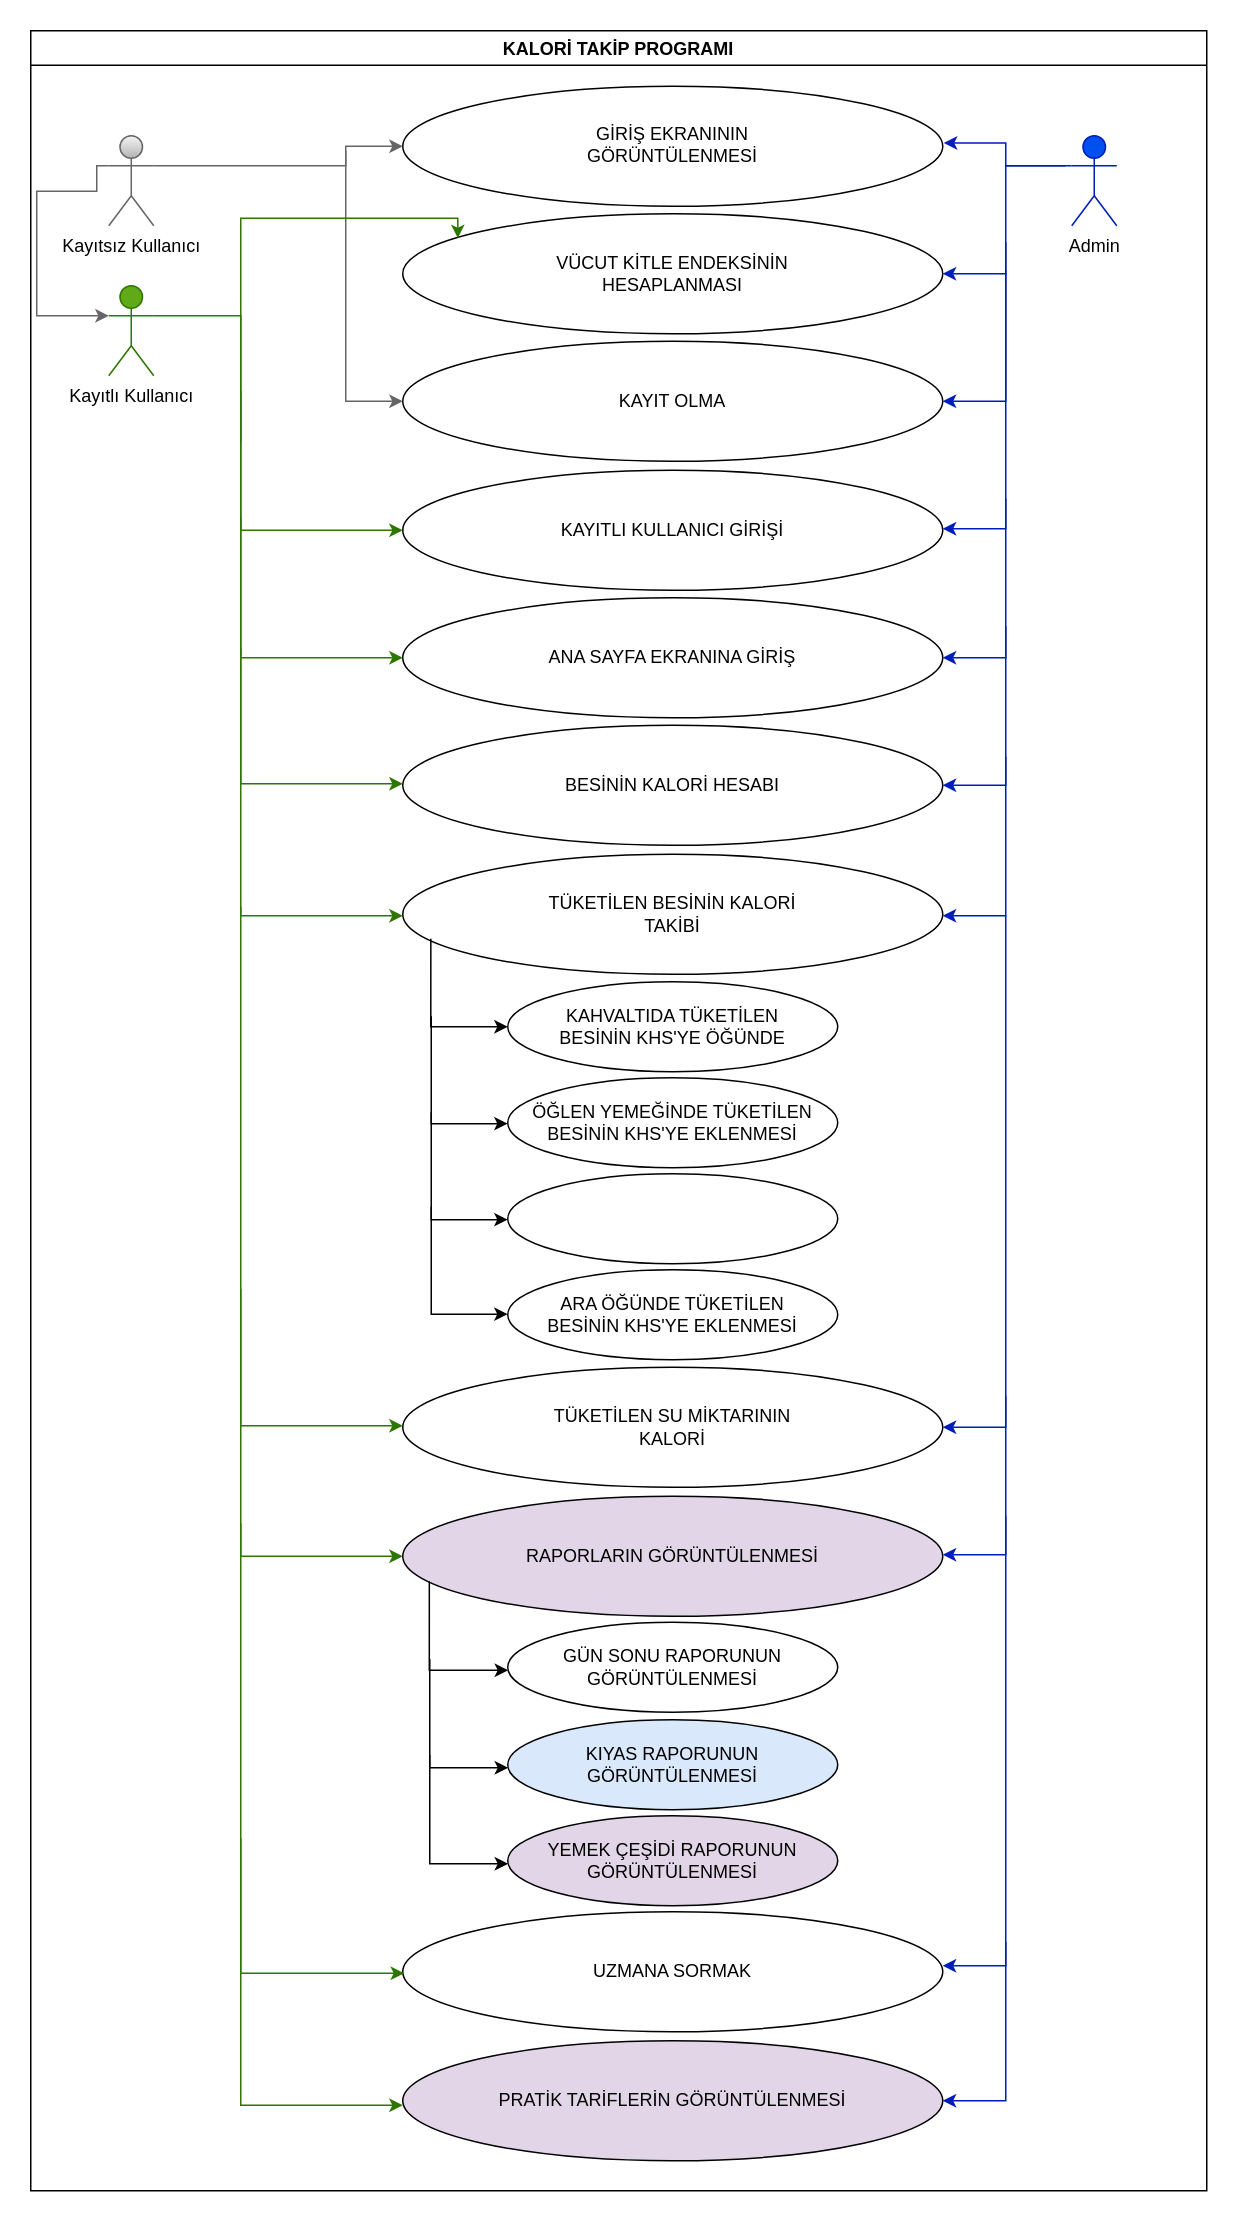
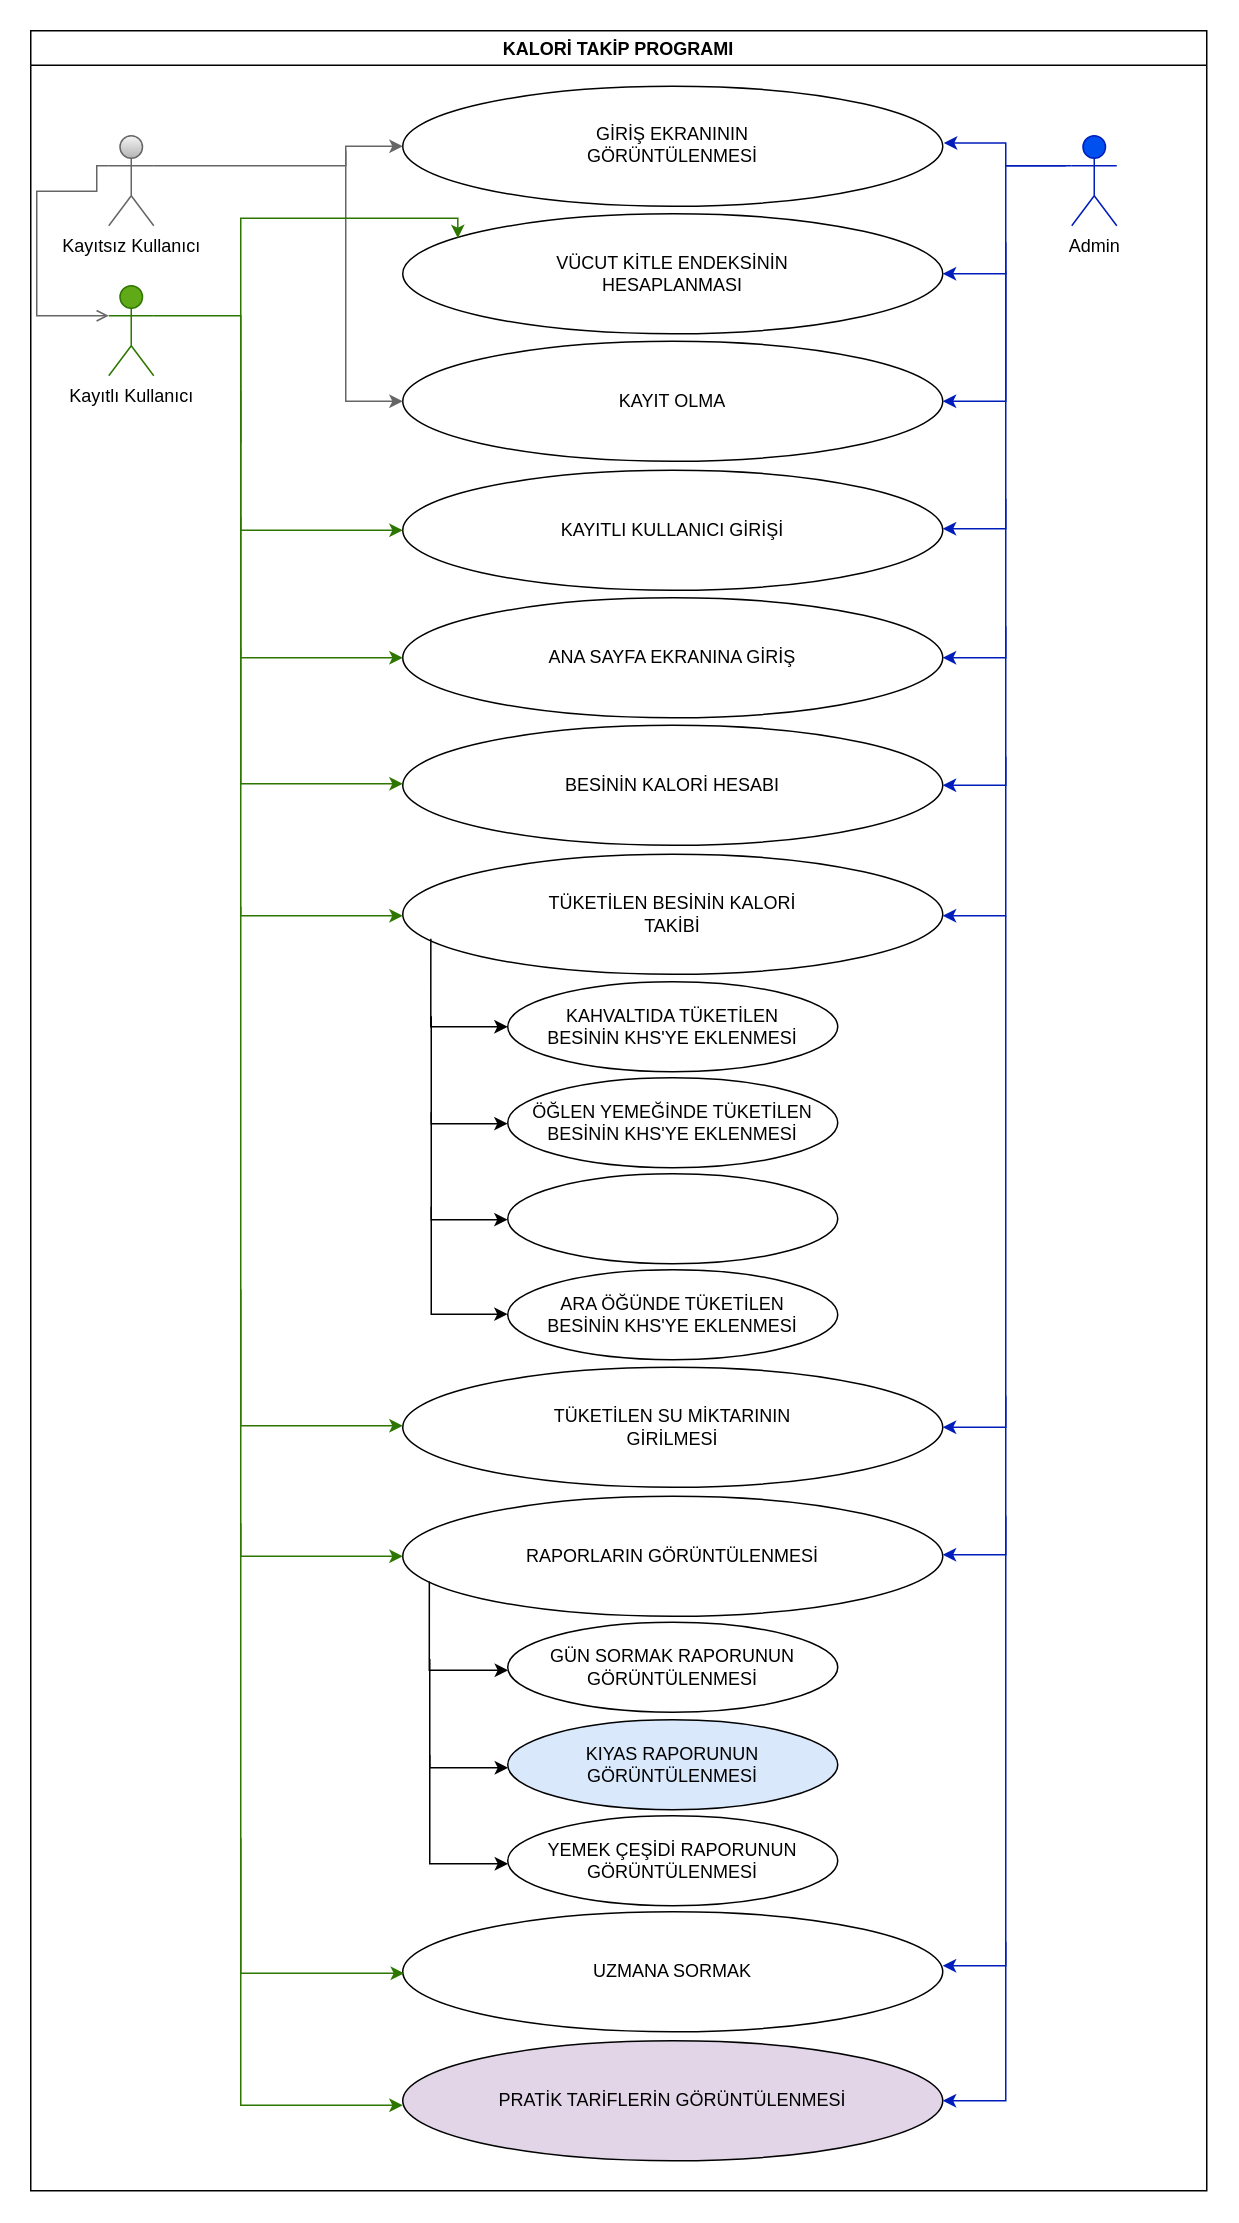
edge "Kayıtsız Kullanıcı" -> "Kayıtlı Kullanıcı": arrowhead classic -> open
node "KAHVALTIDA TÜKETİLEN BESİNİN KHS'YE ÖĞÜNDE": label "KAHVALTIDA TÜKETİLEN BESİNİN KHS'YE ÖĞÜNDE" -> "KAHVALTIDA TÜKETİLEN BESİNİN KHS'YE EKLENMESİ"
node "TÜKETİLEN SU MİKTARININ KALORİ": label "TÜKETİLEN SU MİKTARININ KALORİ" -> "TÜKETİLEN SU MİKTARININ GİRİLMESİ"
node "RAPORLARIN GÖRÜNTÜLENMESİ": fillcolor #e1d5e7 -> #ffffff
node "GÜN SONU RAPORUNUN GÖRÜNTÜLENMESİ": label "GÜN SONU RAPORUNUN GÖRÜNTÜLENMESİ" -> "GÜN SORMAK RAPORUNUN GÖRÜNTÜLENMESİ"
node "YEMEK ÇEŞİDİ RAPORUNUN GÖRÜNTÜLENMESİ": fillcolor #e1d5e7 -> #ffffff
